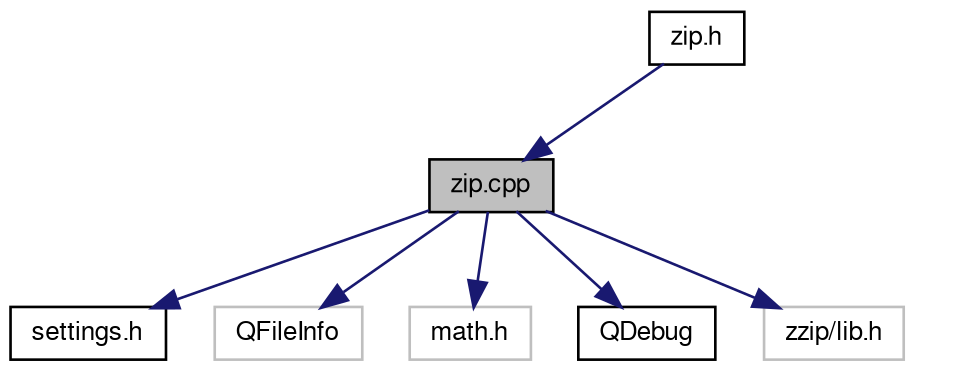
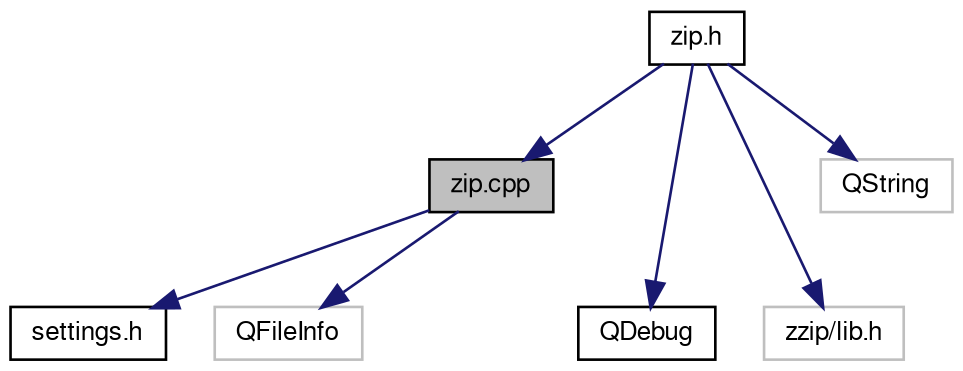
node "QString": added
edge "zip.cpp" -> "QDebug": now "zip.h" -> "QDebug"
edge "zip.cpp" -> "zzip/lib.h": now "zip.h" -> "zzip/lib.h"
node "math.h": removed
